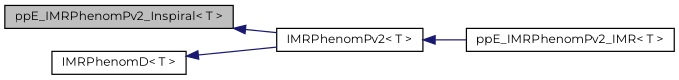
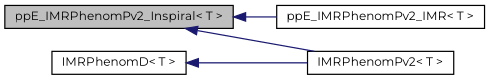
edge "ppE_IMRPhenomPv2_IMR< T >" -> "IMRPhenomPv2< T >": now "ppE_IMRPhenomPv2_IMR< T >" -> "ppE_IMRPhenomPv2_Inspiral< T >"
